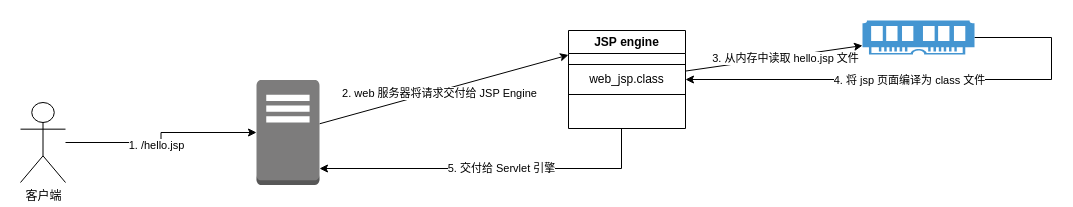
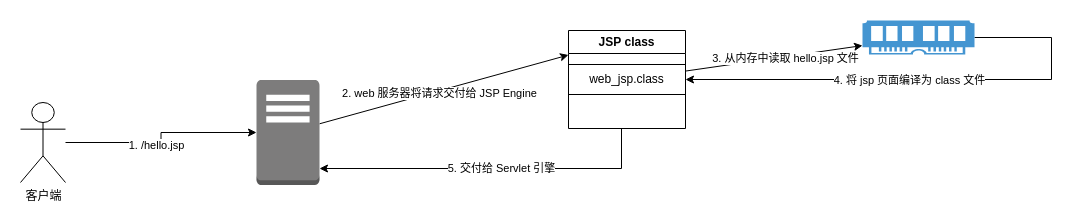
node "JSP engine": label "JSP engine" -> "JSP class"
